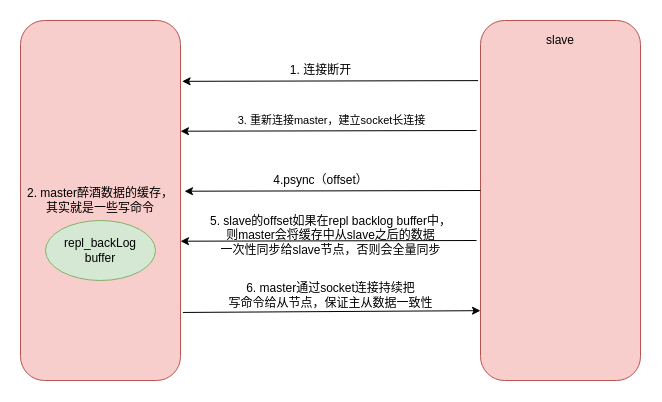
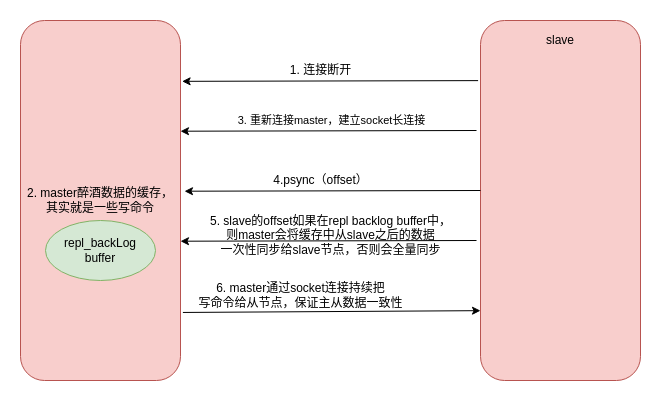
node "6. master通过socket连接持续把 写命令给从节点，保证主从数据一致性": moved (331, 296) -> (301, 296)
